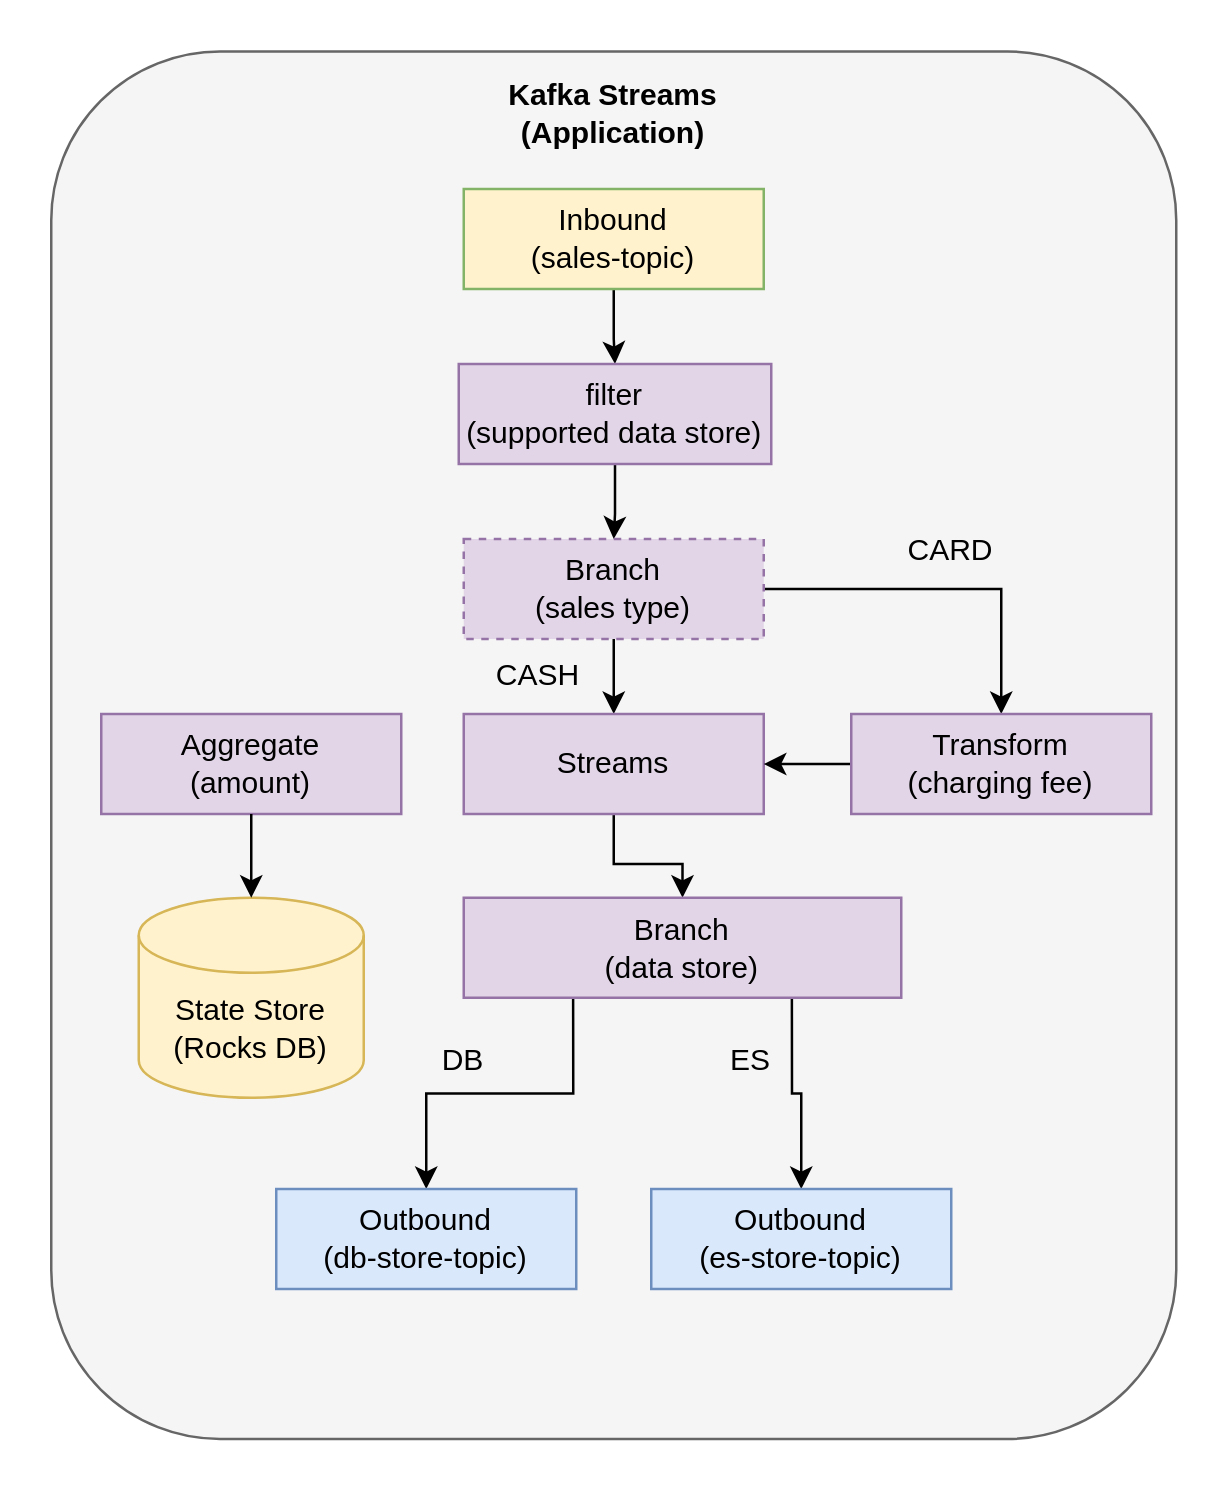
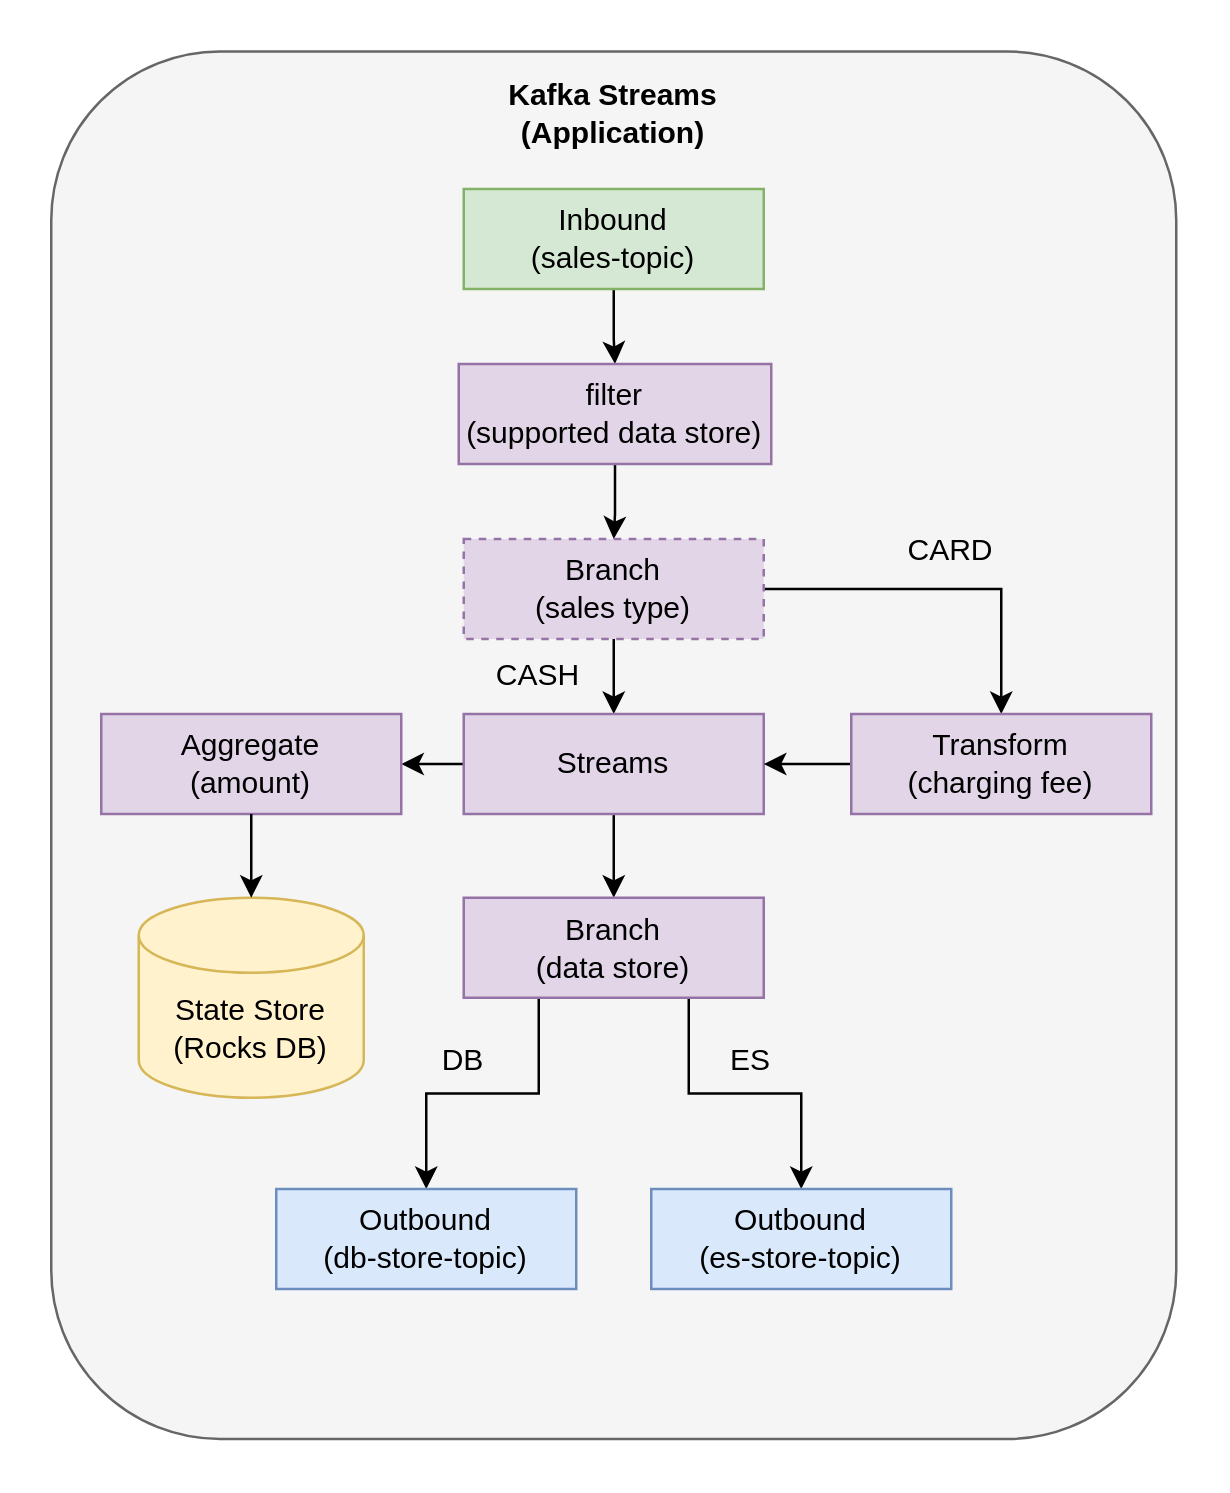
node "Inbound (sales-topic)": fillcolor #fff2cc -> #d5e8d4
edge "Streams" -> "Aggregate (amount)": added
node "Branch (data store)": size 438x100 -> 300x100
